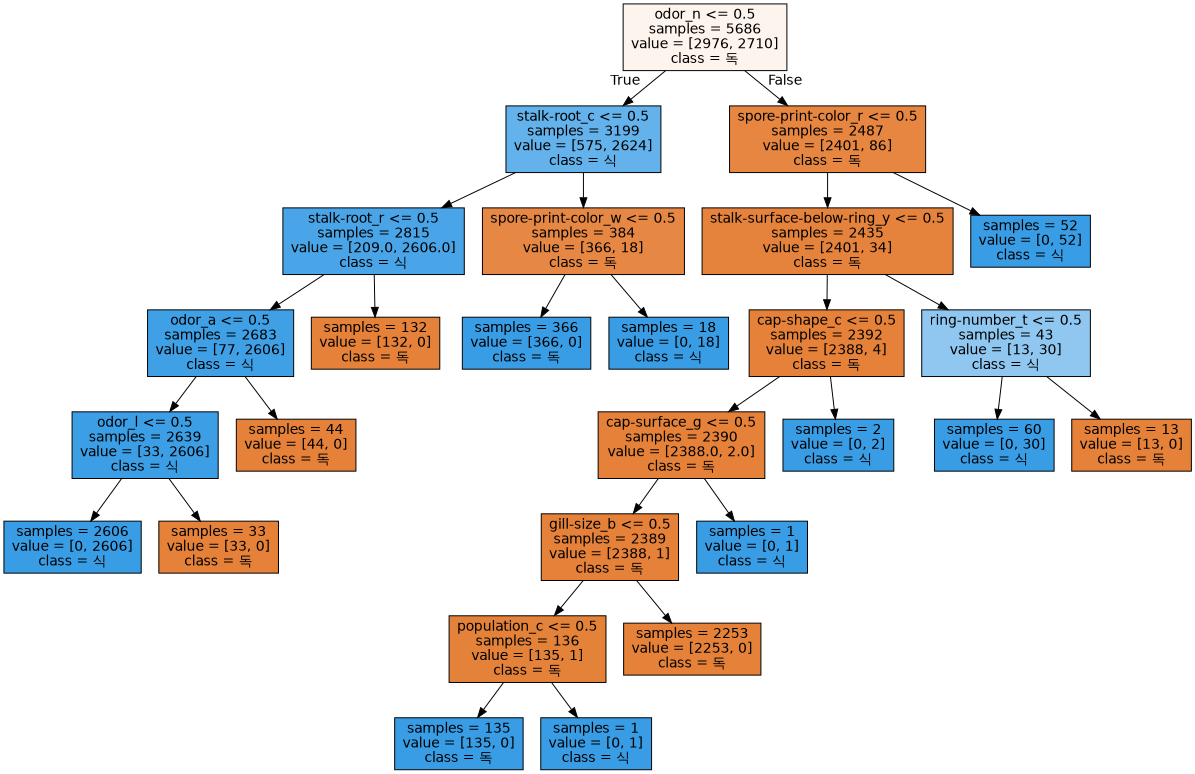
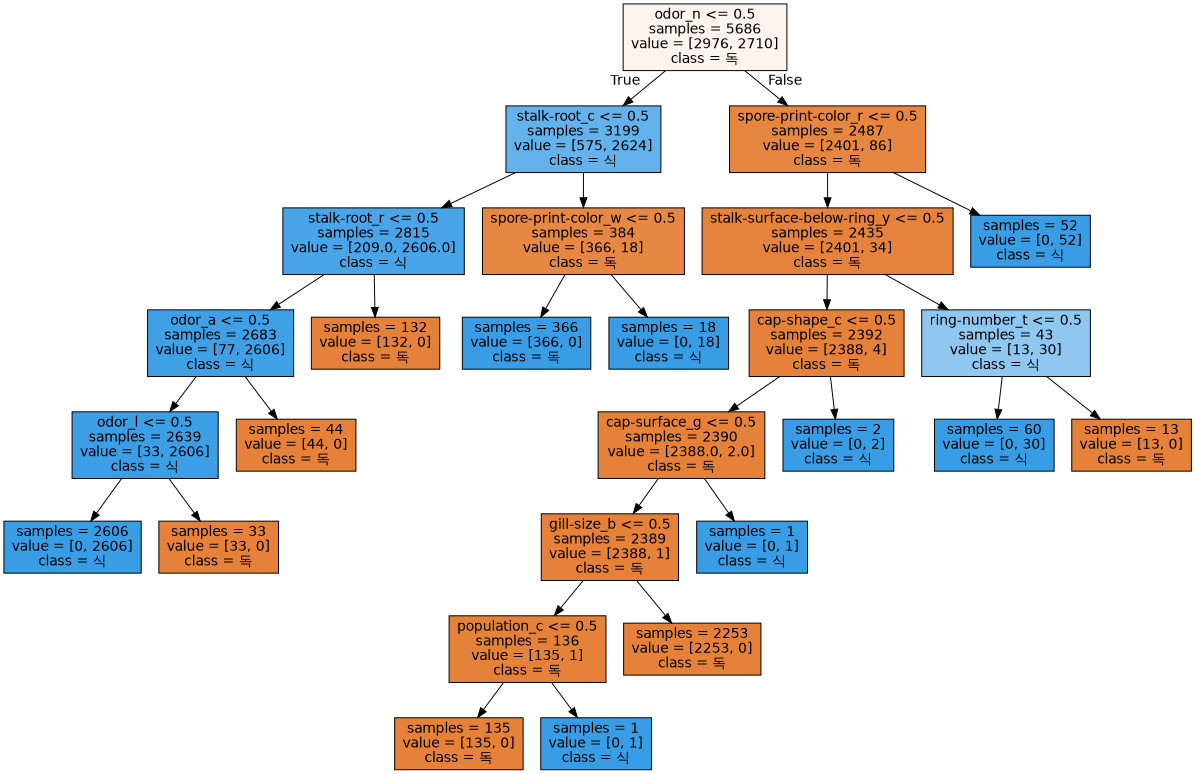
node "samples = 135 value = [135, 0] class = 독": fillcolor #399de5 -> #e58139
